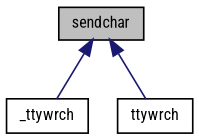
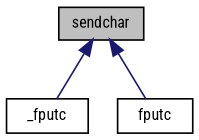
node "_ttywrch": label "_ttywrch" -> "_fputc"
node "ttywrch": label "ttywrch" -> "fputc"
